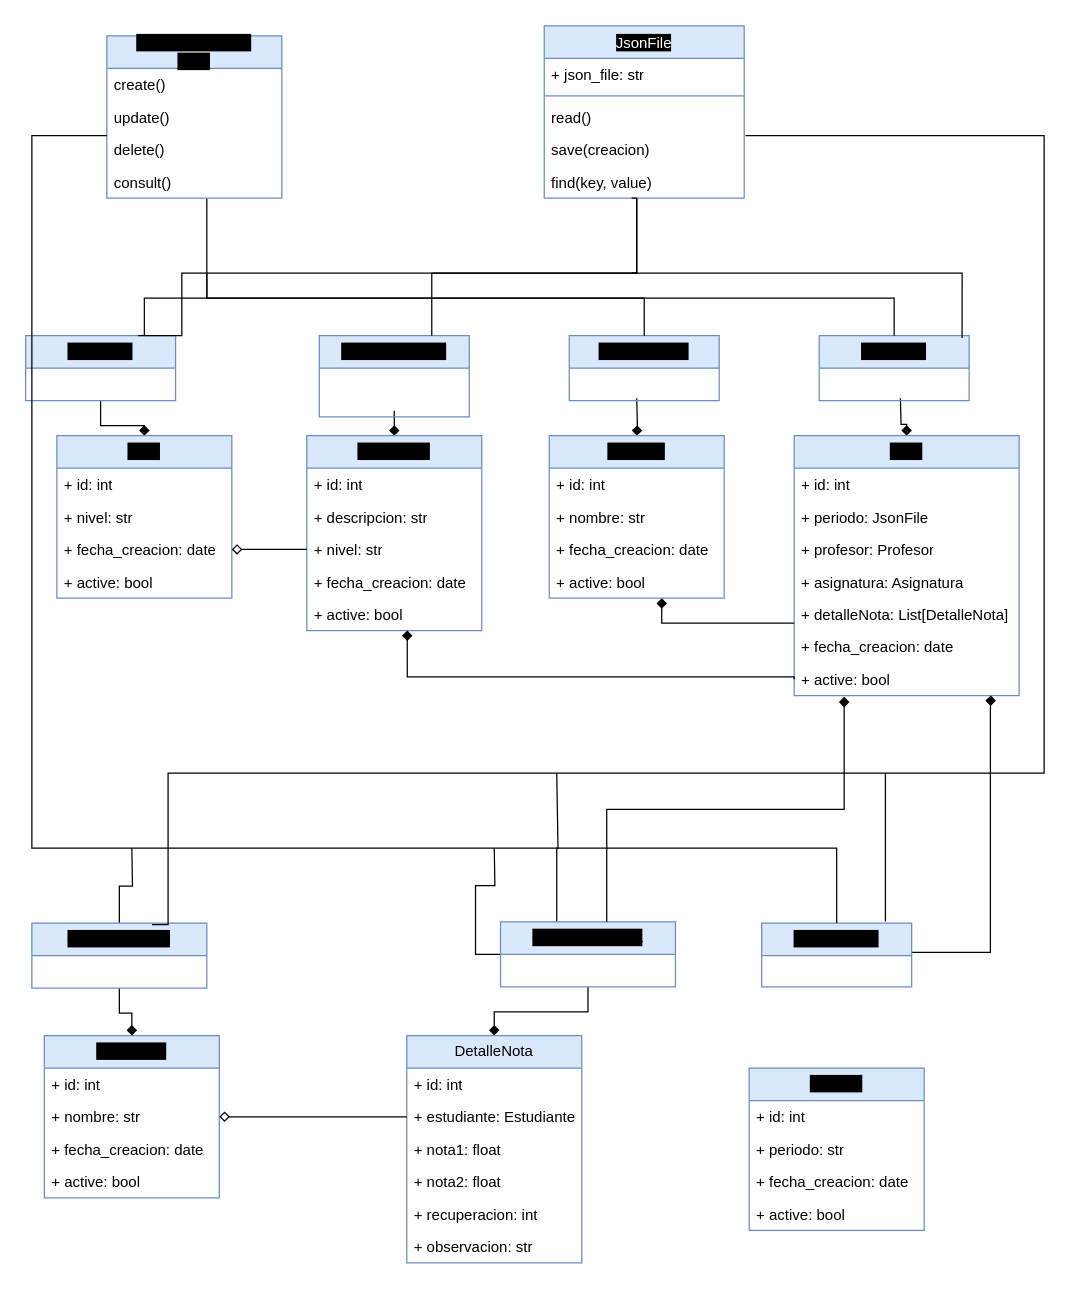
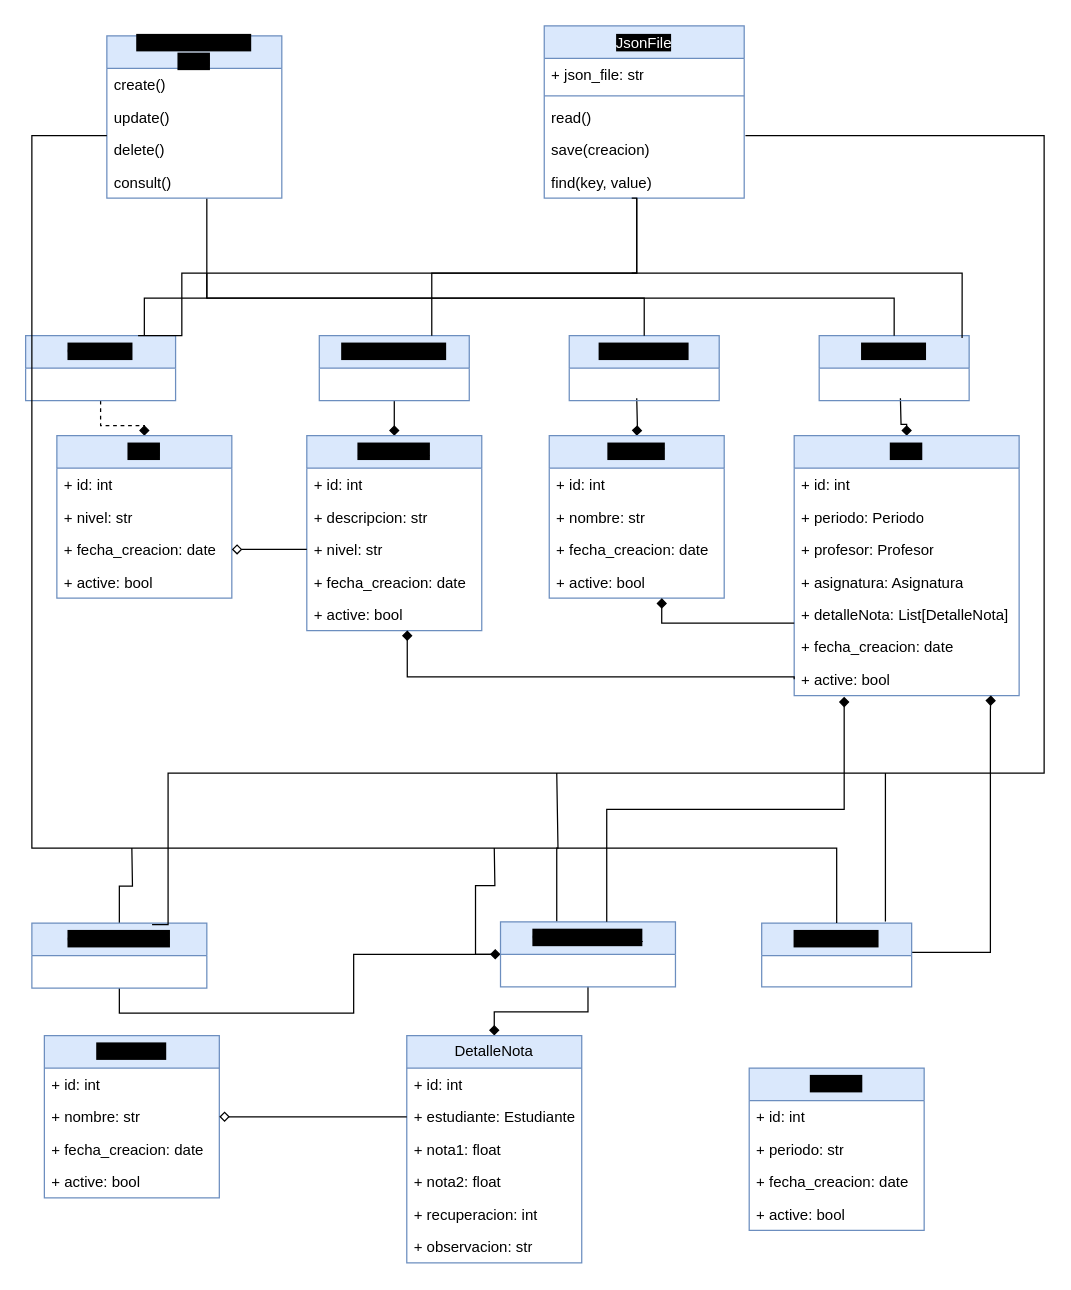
node "CrudAsignatura": size 150x81 -> 150x65
edge "CrudNivel" -> "Nivel": style solid -> dashed
node "+ periodo: JsonFile": label "+ periodo: JsonFile" -> "+ periodo: Periodo"
edge "CrudEstudiante" -> "Estudiante": now "CrudEstudiante" -> "CrudDetalleNota"
